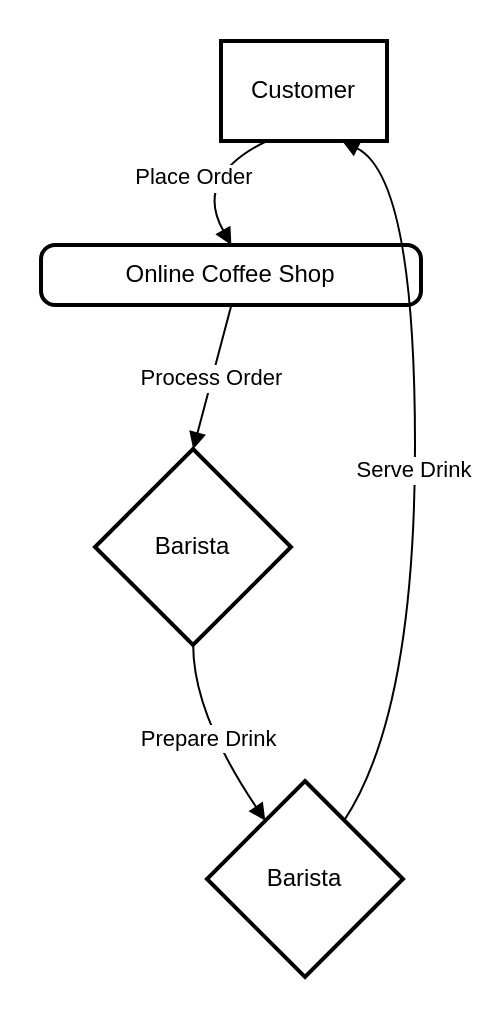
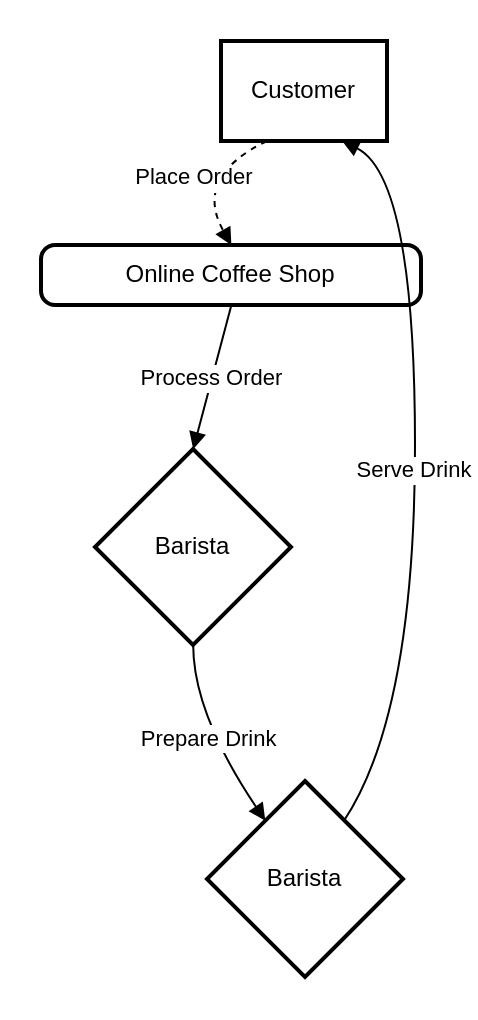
edge "Customer" -> "Online Coffee Shop": style solid -> dashed
